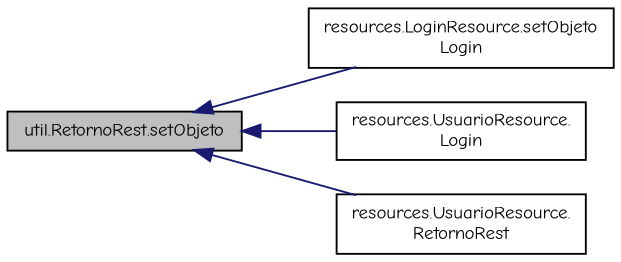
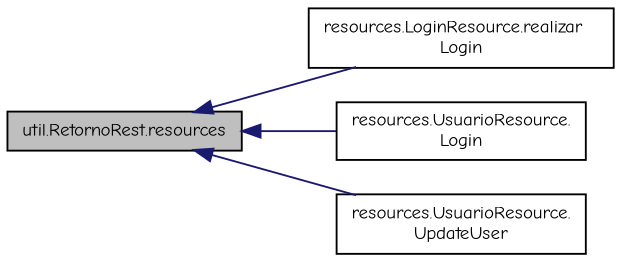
node "resources.LoginResource.setObjeto Login": label "resources.LoginResource.setObjeto Login" -> "resources.LoginResource.realizar Login"
node "util.RetornoRest.setObjeto": label "util.RetornoRest.setObjeto" -> "util.RetornoRest.resources"
node "resources.UsuarioResource. RetornoRest": label "resources.UsuarioResource. RetornoRest" -> "resources.UsuarioResource. UpdateUser"
